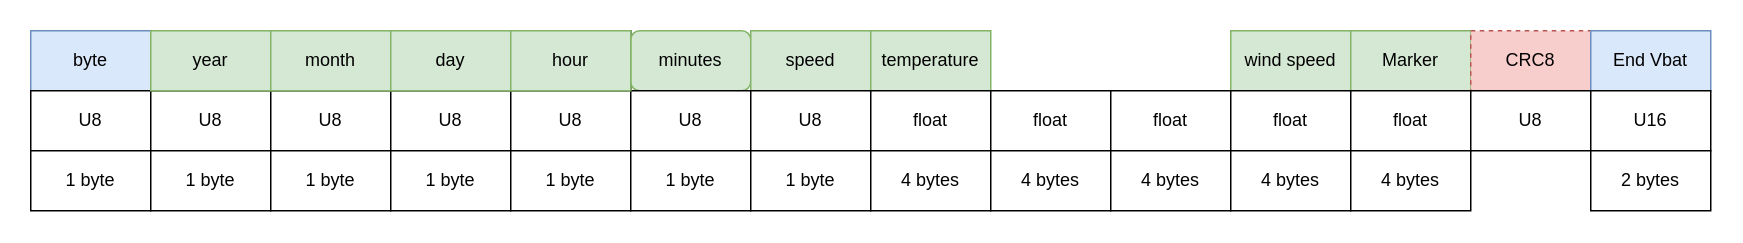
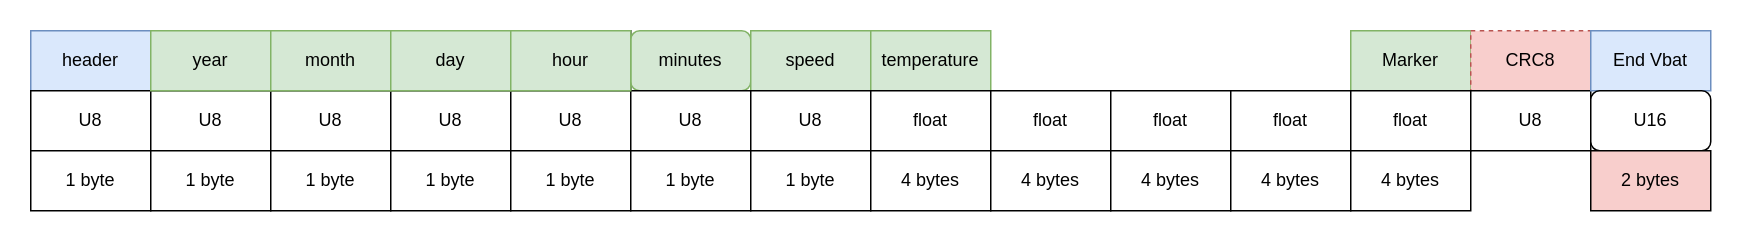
node "byte": label "byte" -> "header"
node "wind speed": removed
node "U16": shape rectangle -> rounded rectangle
node "2 bytes": fillcolor #ffffff -> #f8cecc
